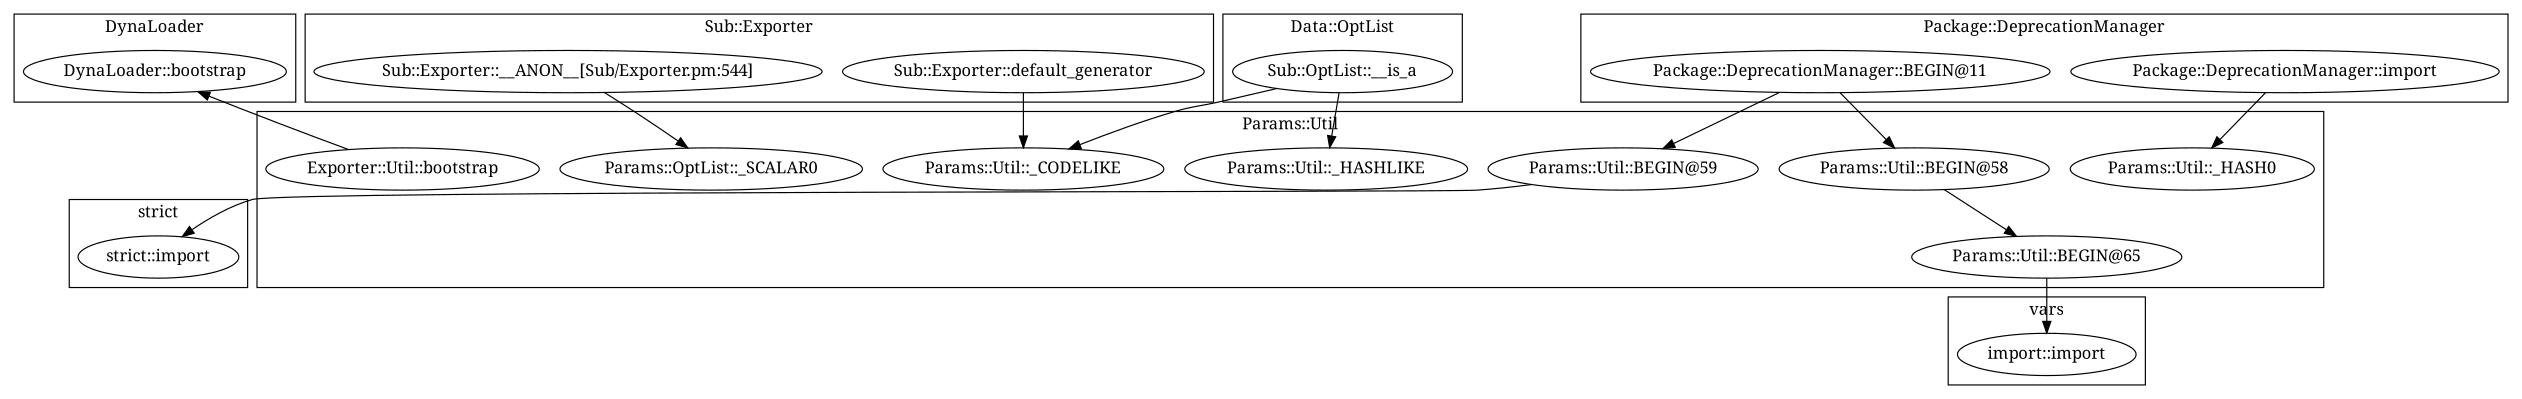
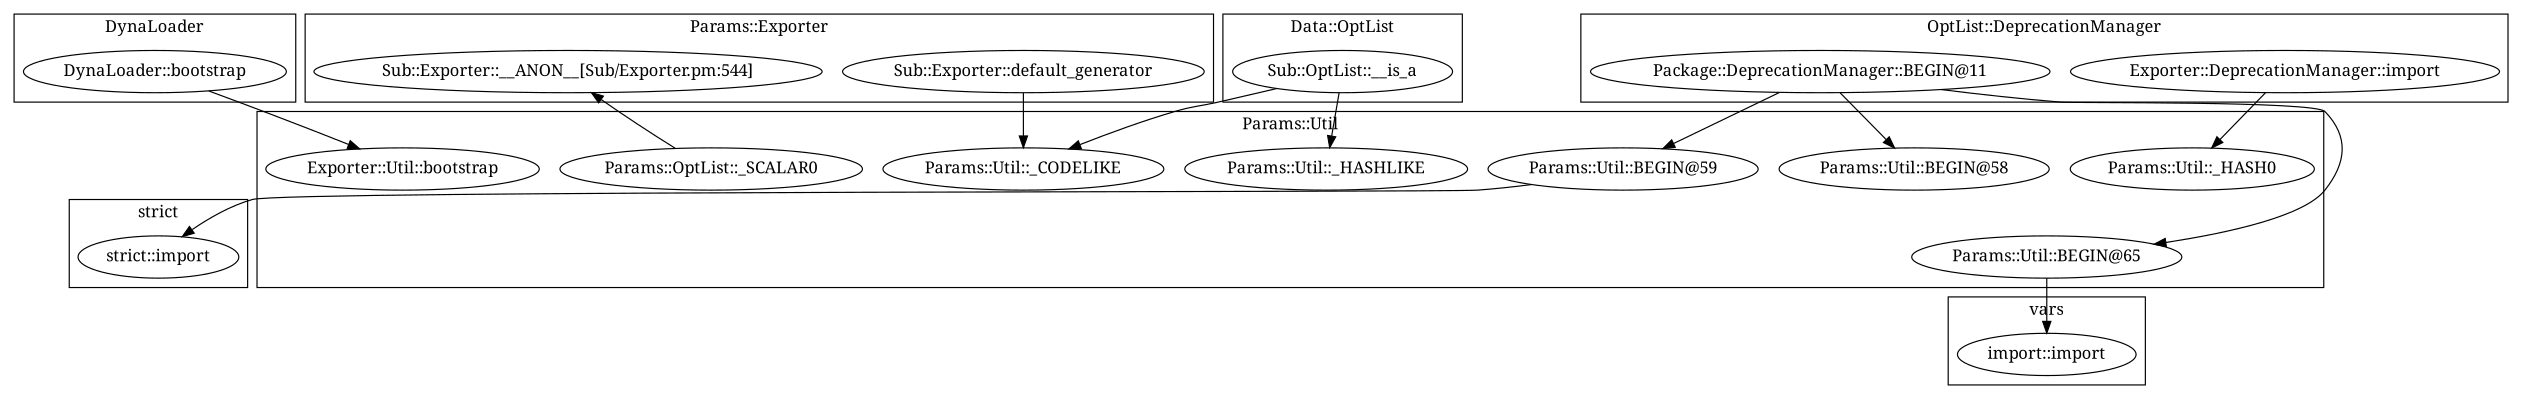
cluster "Sub::Exporter": label "Sub::Exporter" -> "Params::Exporter"
cluster "Package::DeprecationManager": label "Package::DeprecationManager" -> "OptList::DeprecationManager"
node "Package::DeprecationManager::import": label "Package::DeprecationManager::import" -> "Exporter::DeprecationManager::import"
edge "Sub::Exporter::__ANON__[Sub/Exporter.pm:544]" -> "Params::OptList::_SCALAR0": reversed
edge "Exporter::Util::bootstrap" -> "DynaLoader::bootstrap": reversed
edge "Params::Util::BEGIN@58" -> "Params::Util::BEGIN@65": now "Package::DeprecationManager::BEGIN@11" -> "Params::Util::BEGIN@65"
